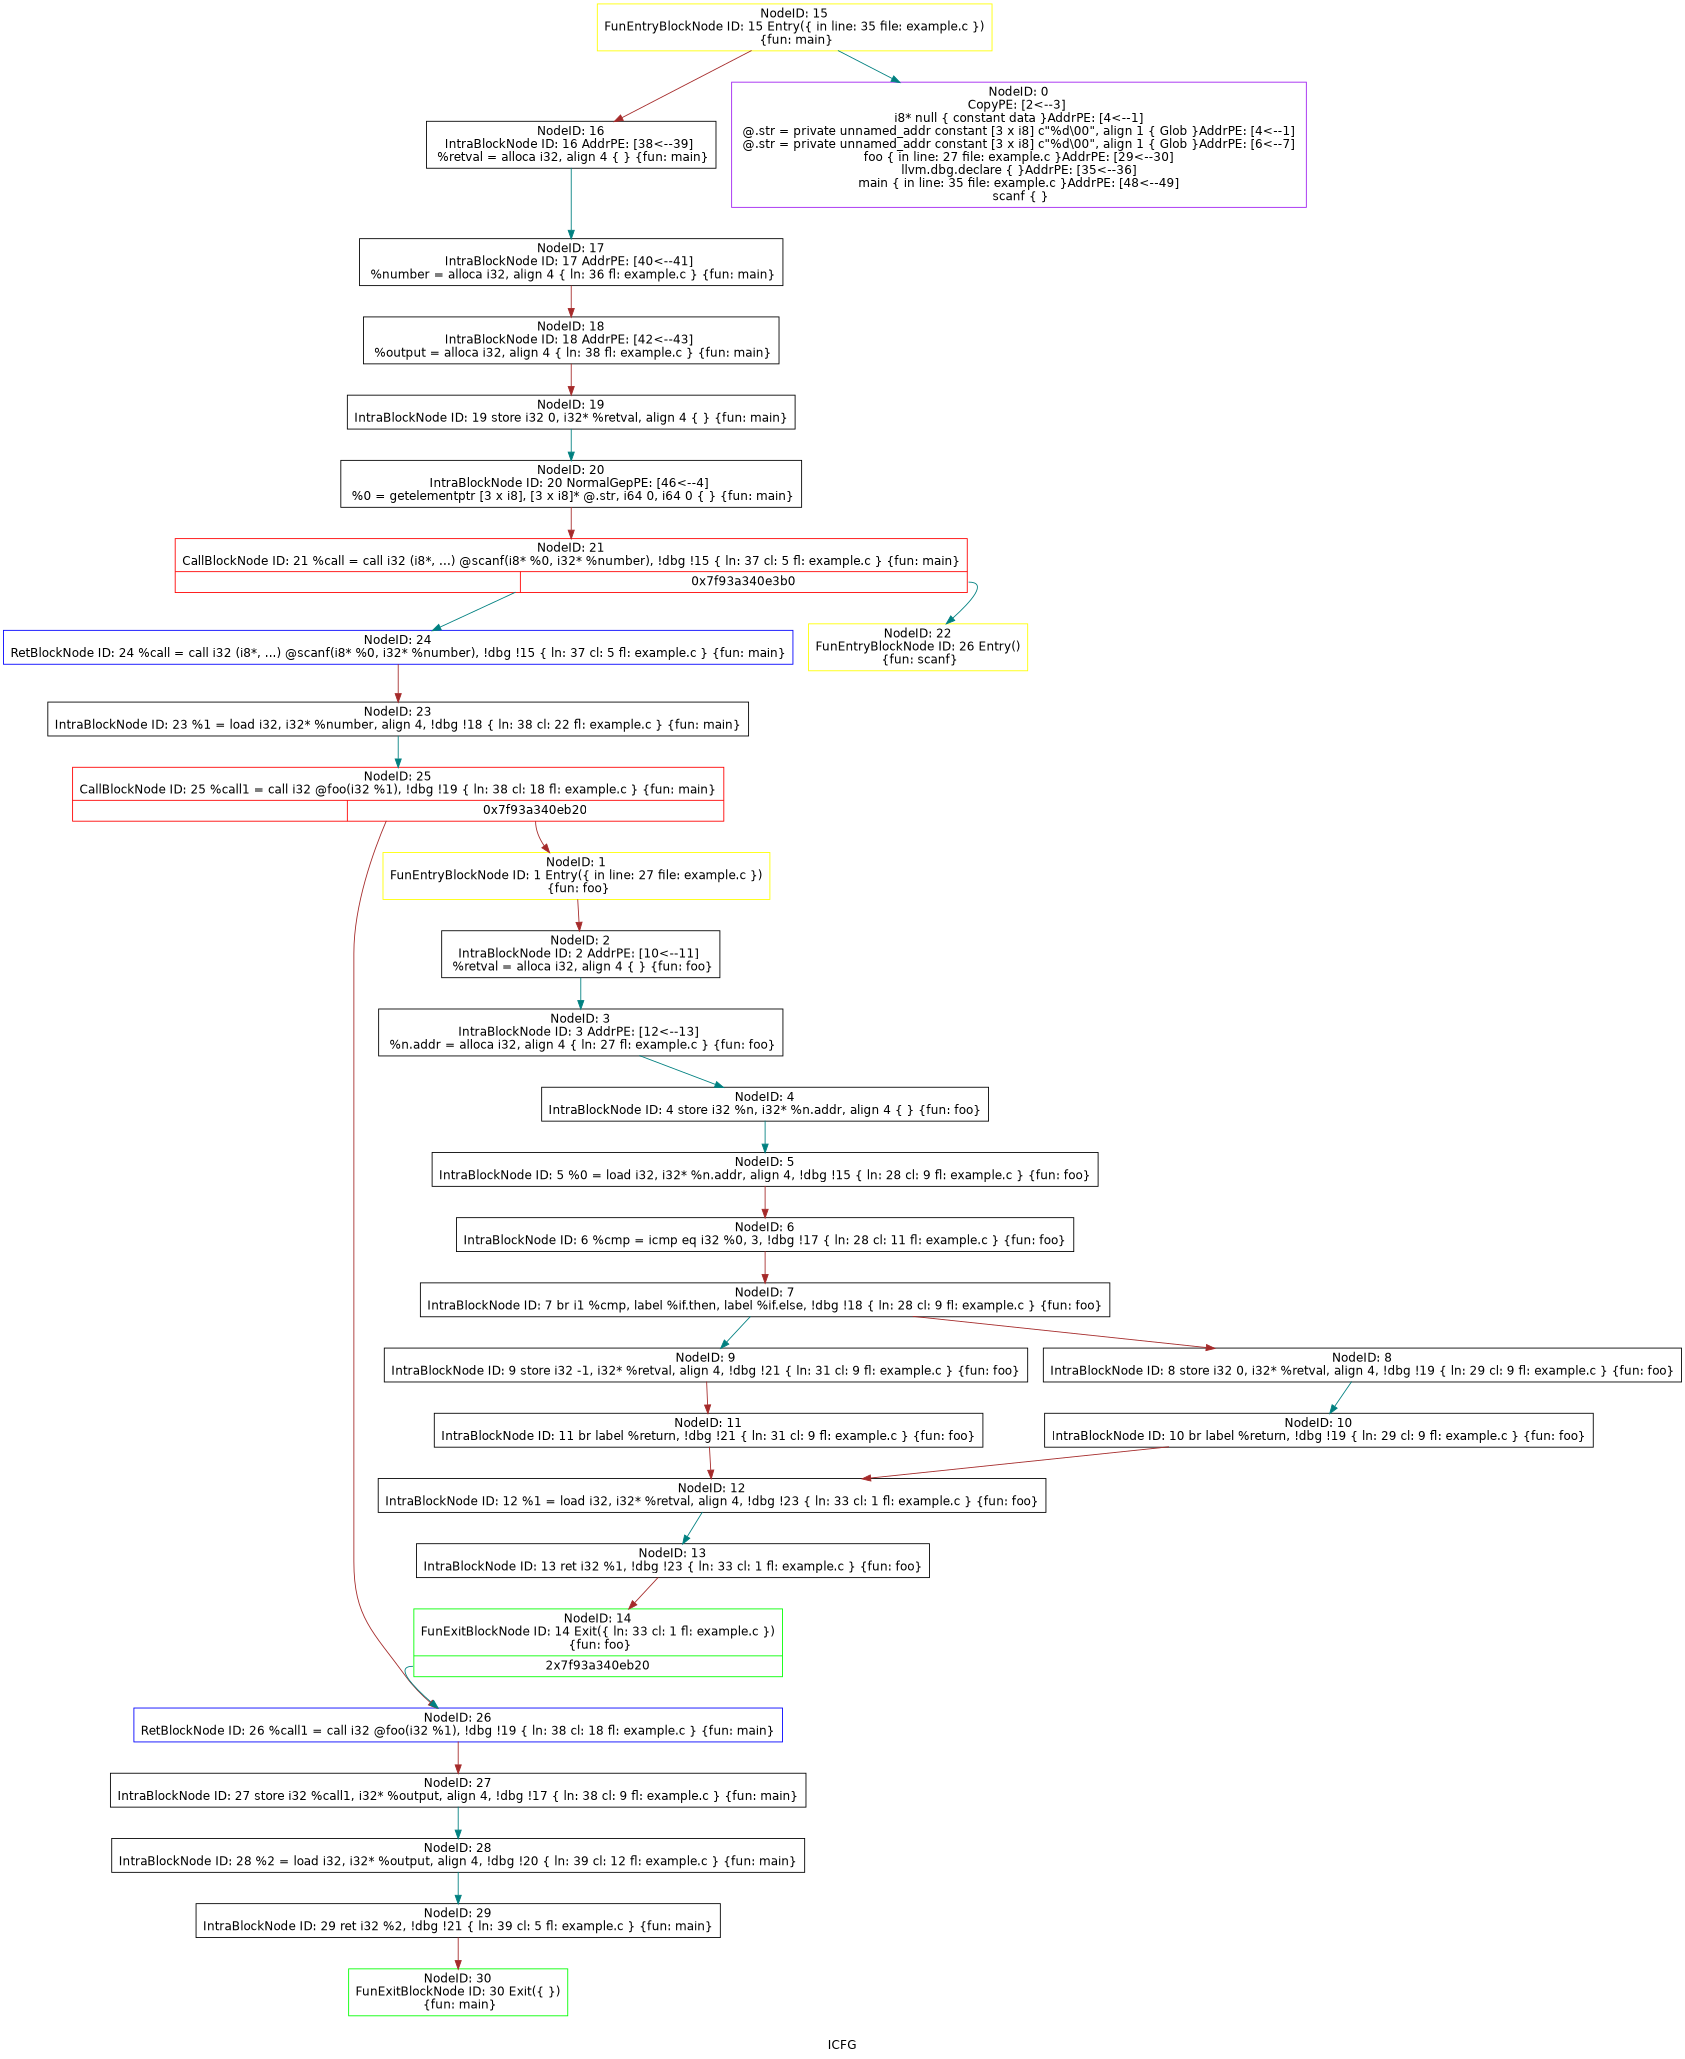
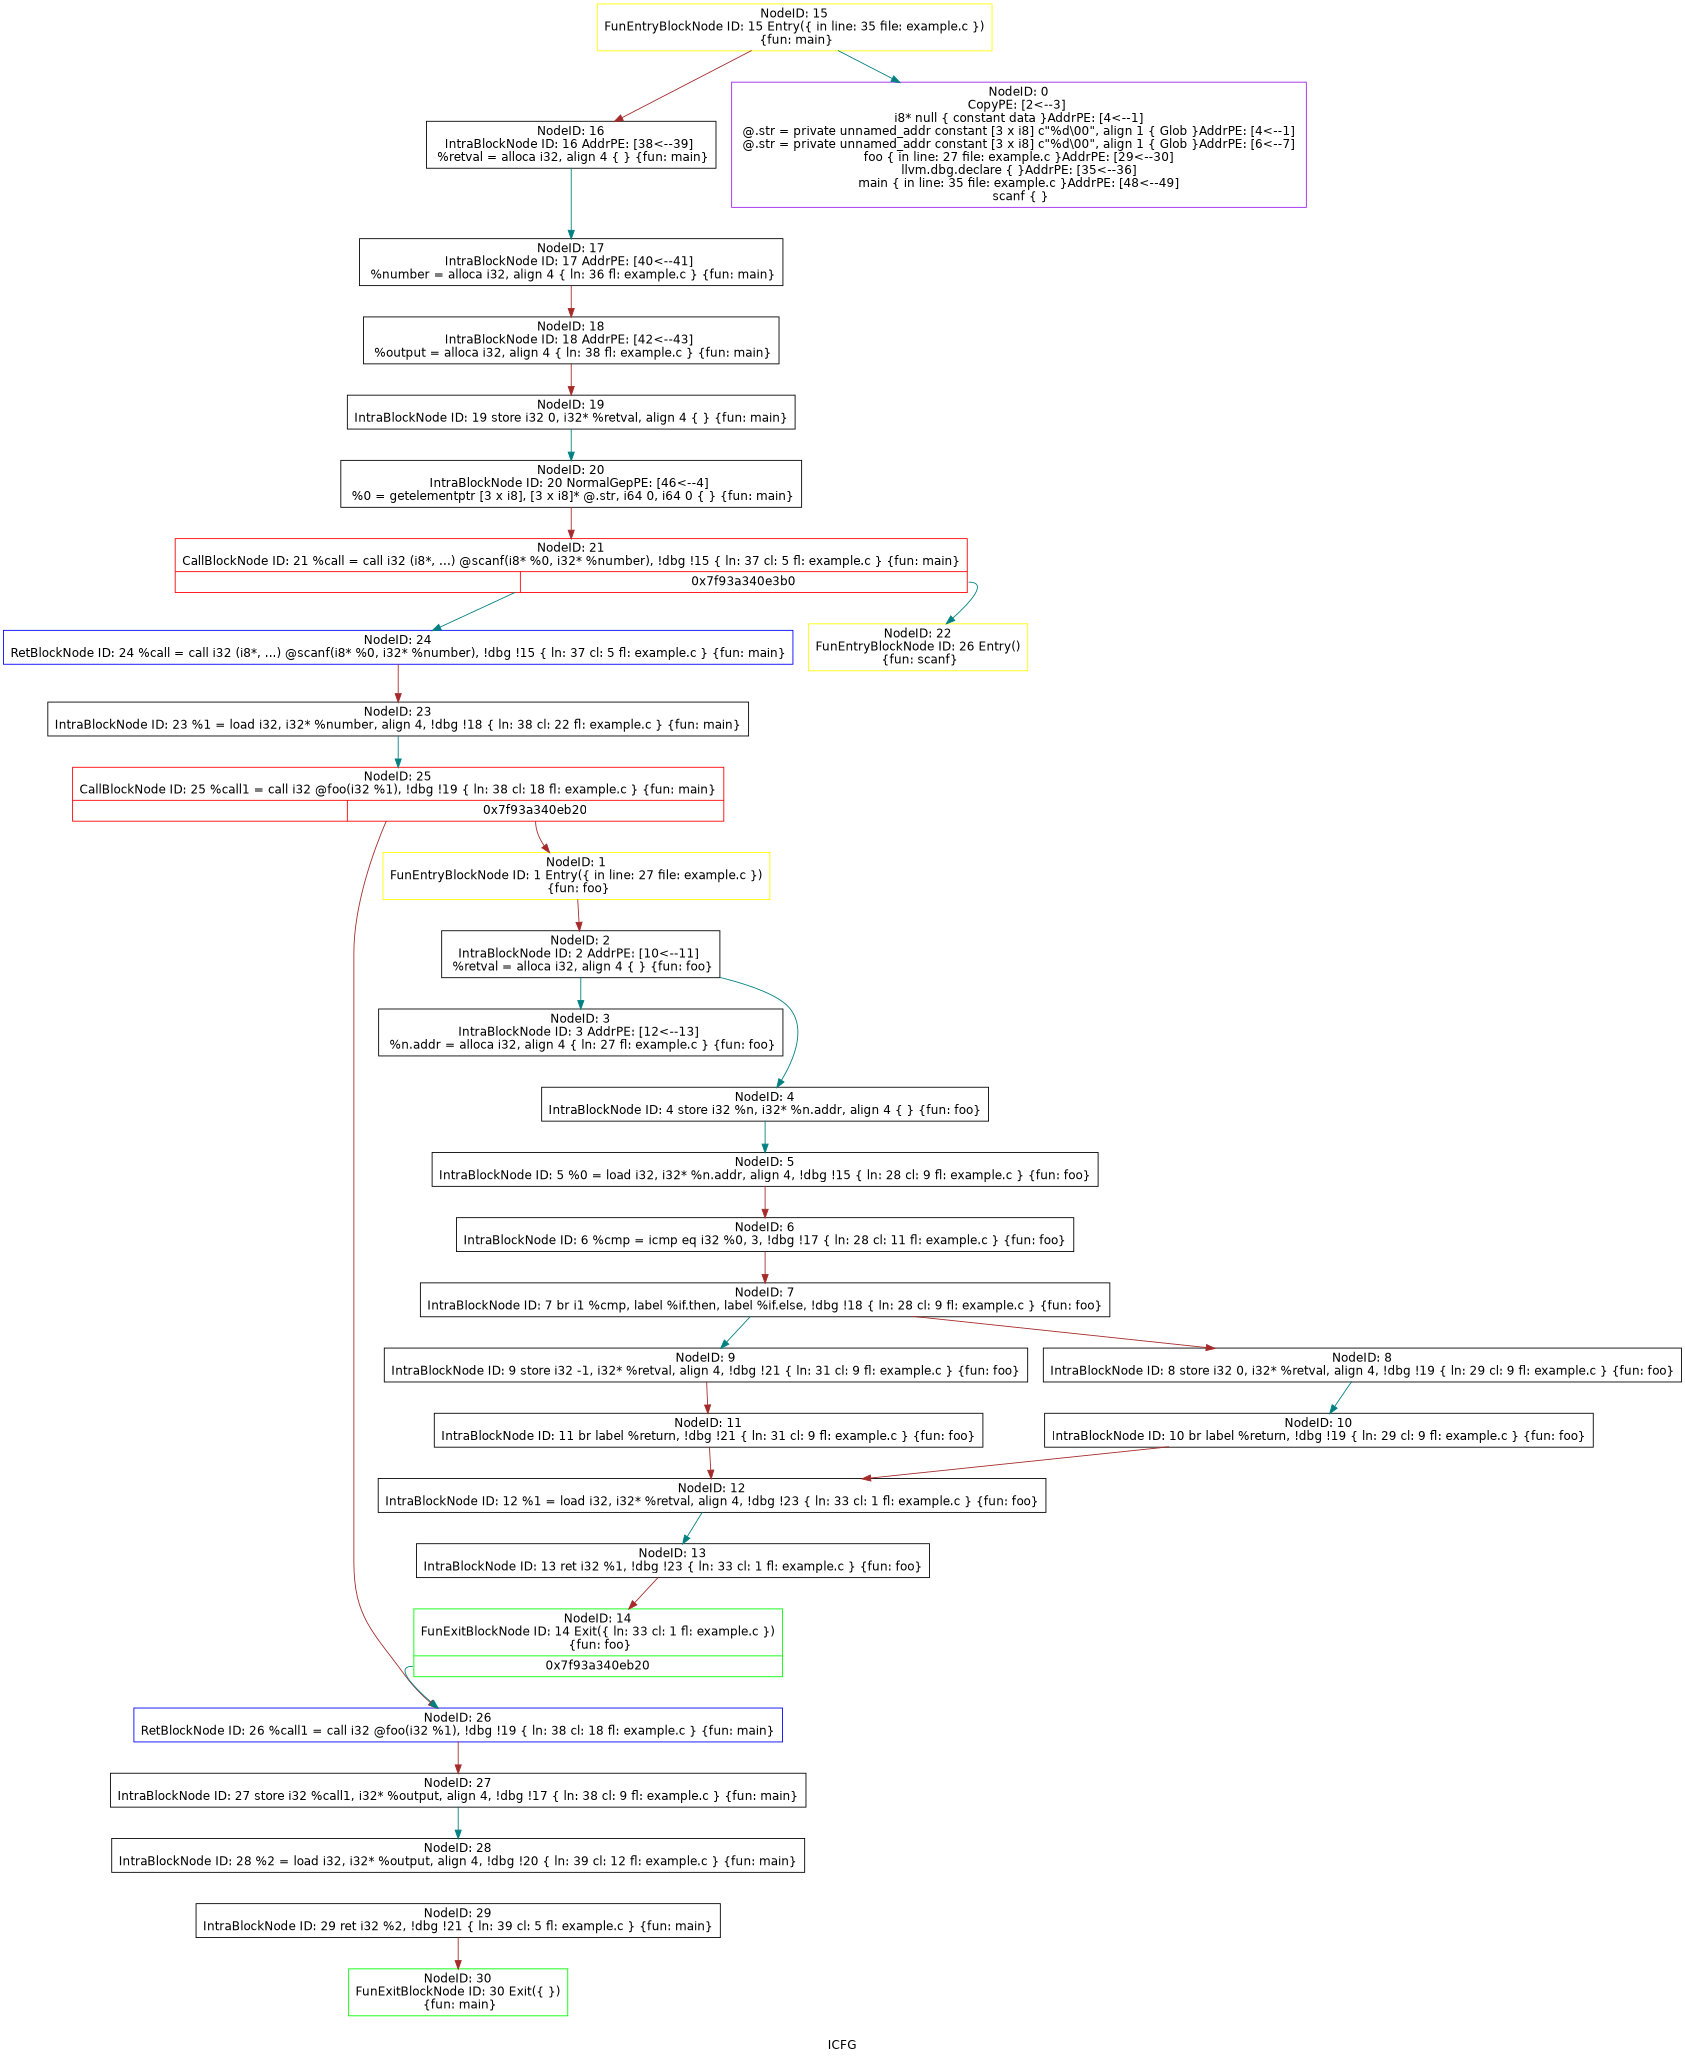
edge "NodeID: 3" -> "NodeID: 4": now "NodeID: 2" -> "NodeID: 4"
node "NodeID: 14": text "2x7f93a340eb20" -> "0x7f93a340eb20"
edge "NodeID: 28" -> "NodeID: 29": removed
